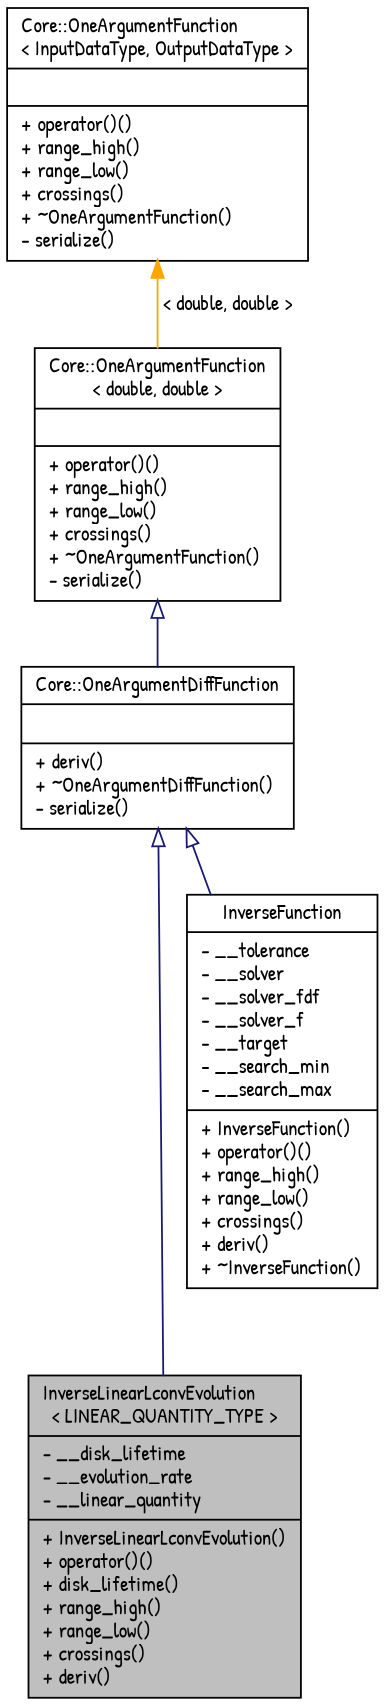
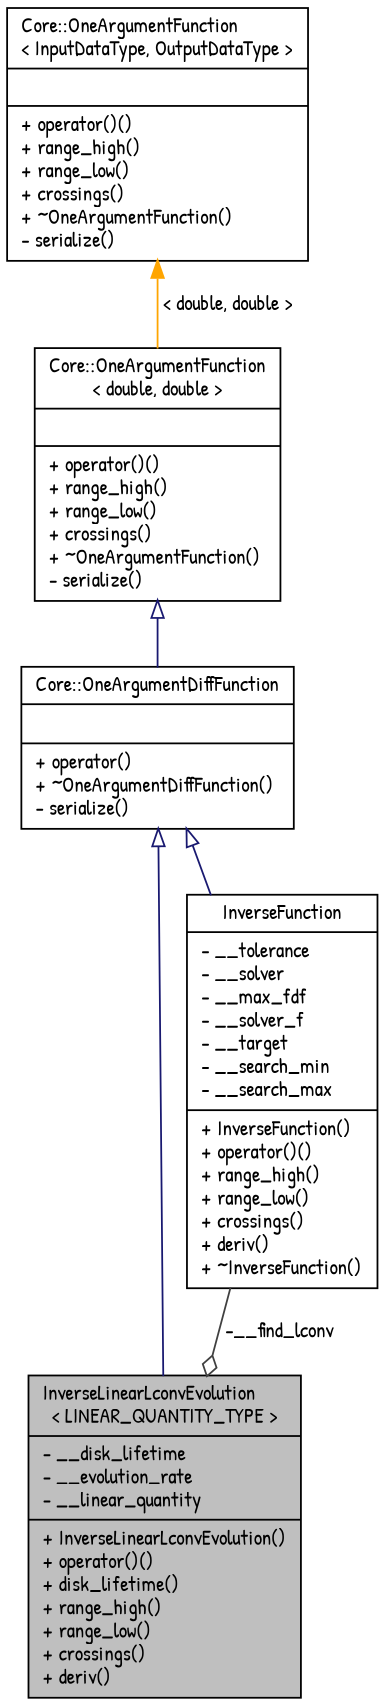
node "Core::OneArgumentDiffFunction": text "+ deriv()" -> "+ operator()"
node "InverseFunction": text "- __solver_fdf" -> "- __max_fdf"
edge "InverseFunction" -> "InverseLinearLconvEvolution": added, label "-__find_lconv"
